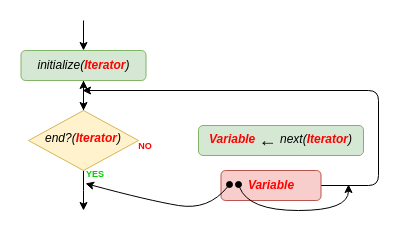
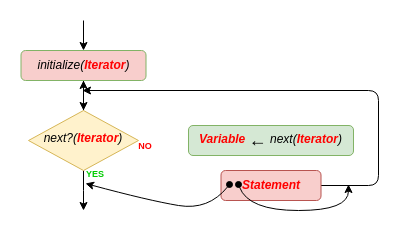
node "initialize(Iterator)": fillcolor #d5e8d4 -> #f8cecc
node "end?(Iterator)": label "end?(Iterator)" -> "next?(Iterator)"
node "Variable ← next(Iterator)": moved (281, 141) -> (271, 141)
node "Variable": label "Variable" -> "Statement"
